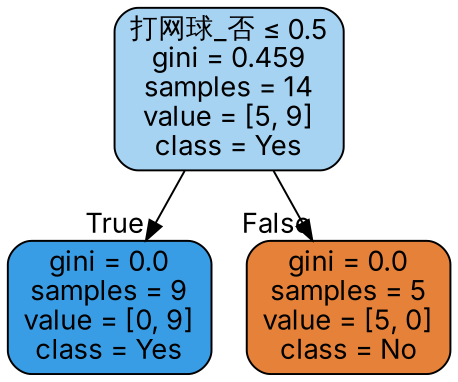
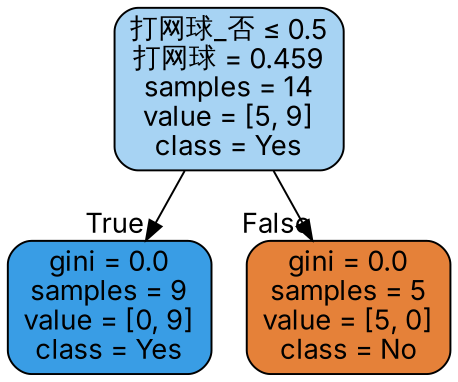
node "打网球_否 ≤ 0.5": text "gini = 0.459" -> "打网球 = 0.459"
